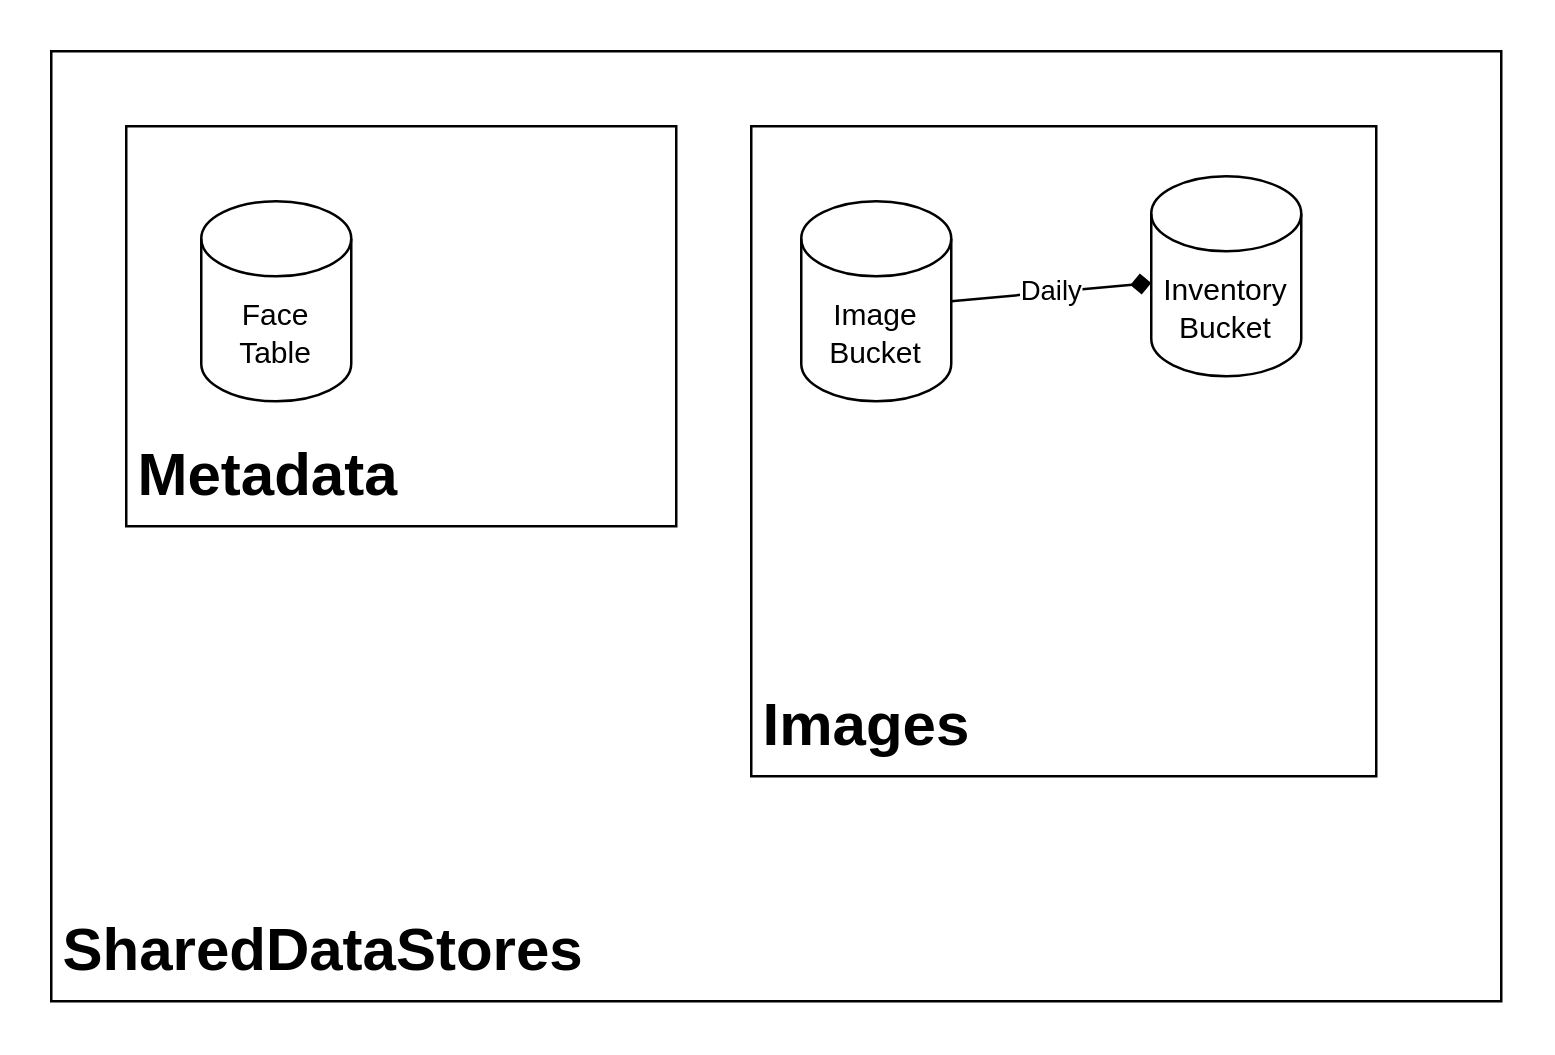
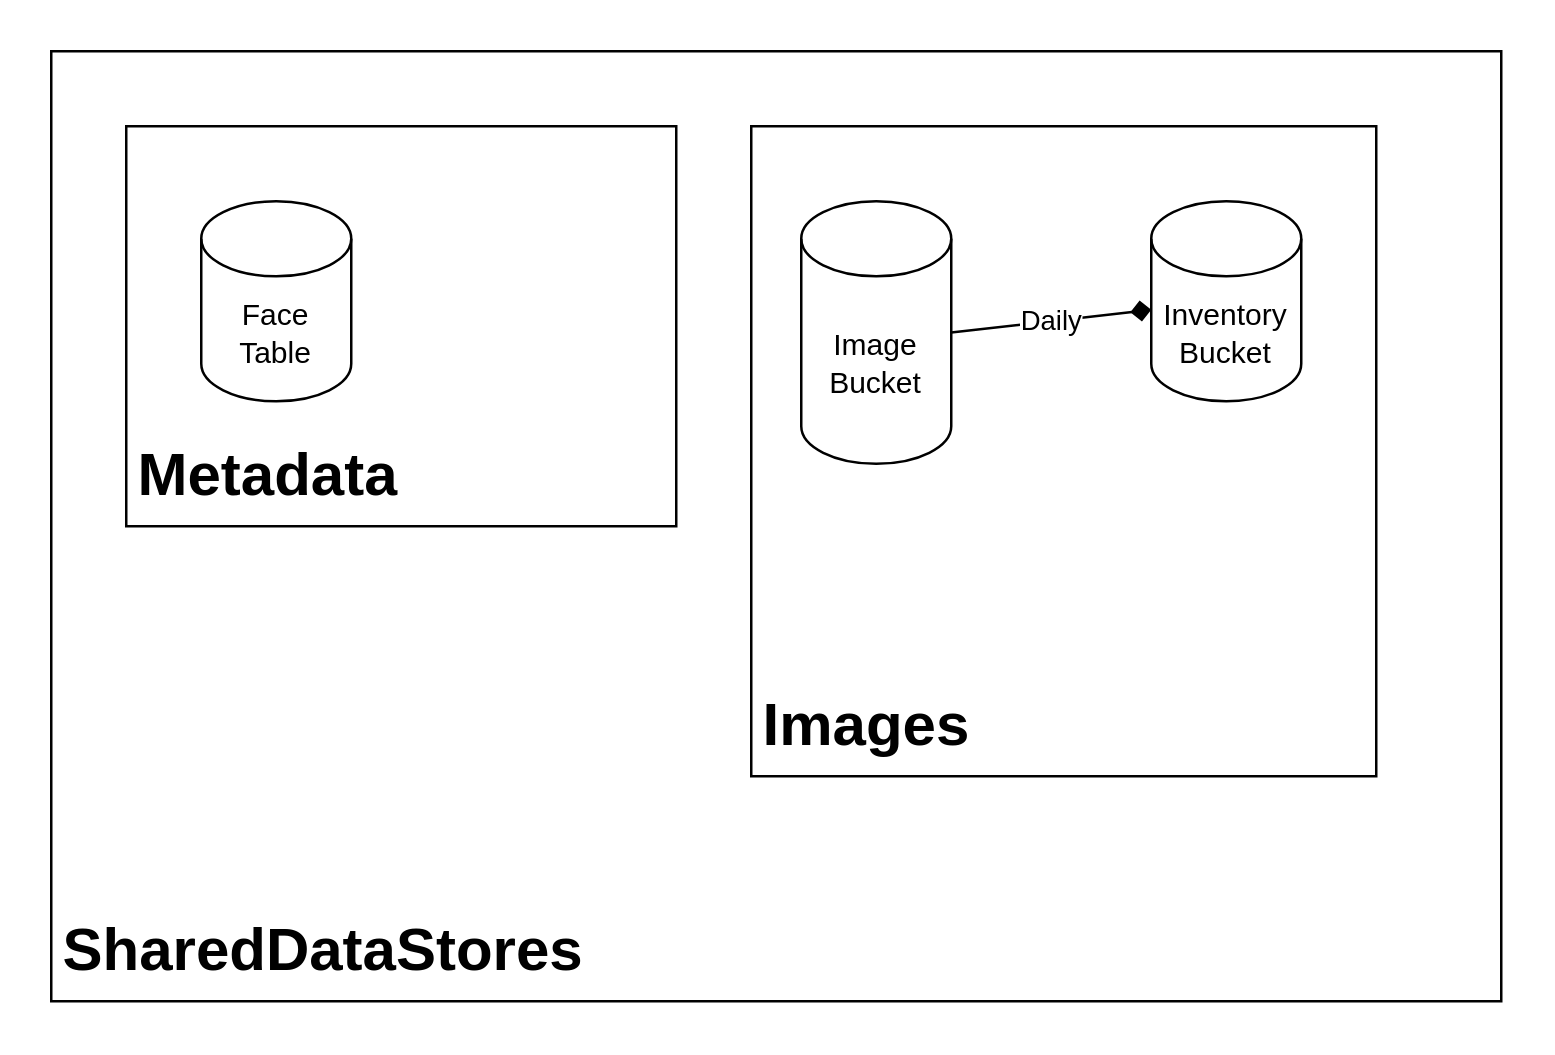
node "Inventory Bucket": moved (1226, 276) -> (1226, 301)
node "Image Bucket": size 150x200 -> 150x263
